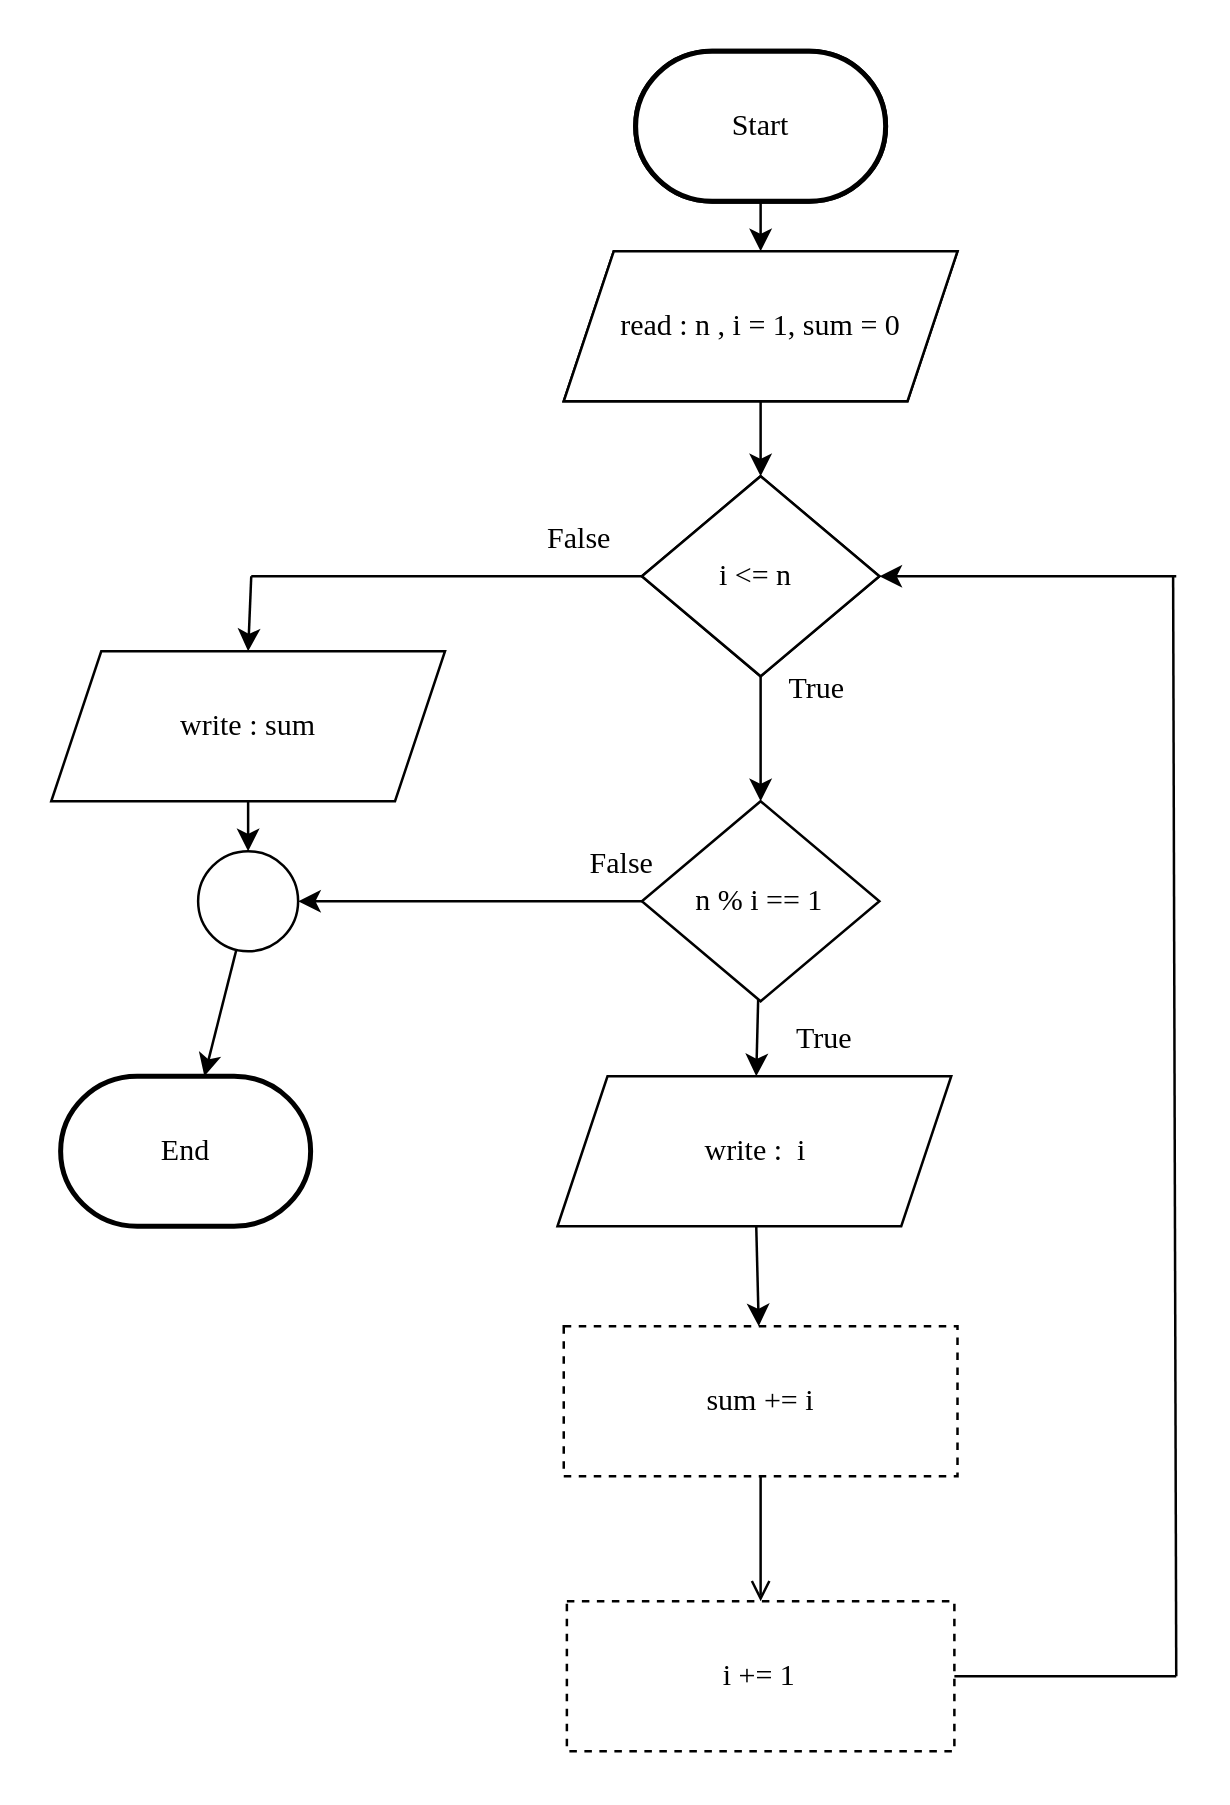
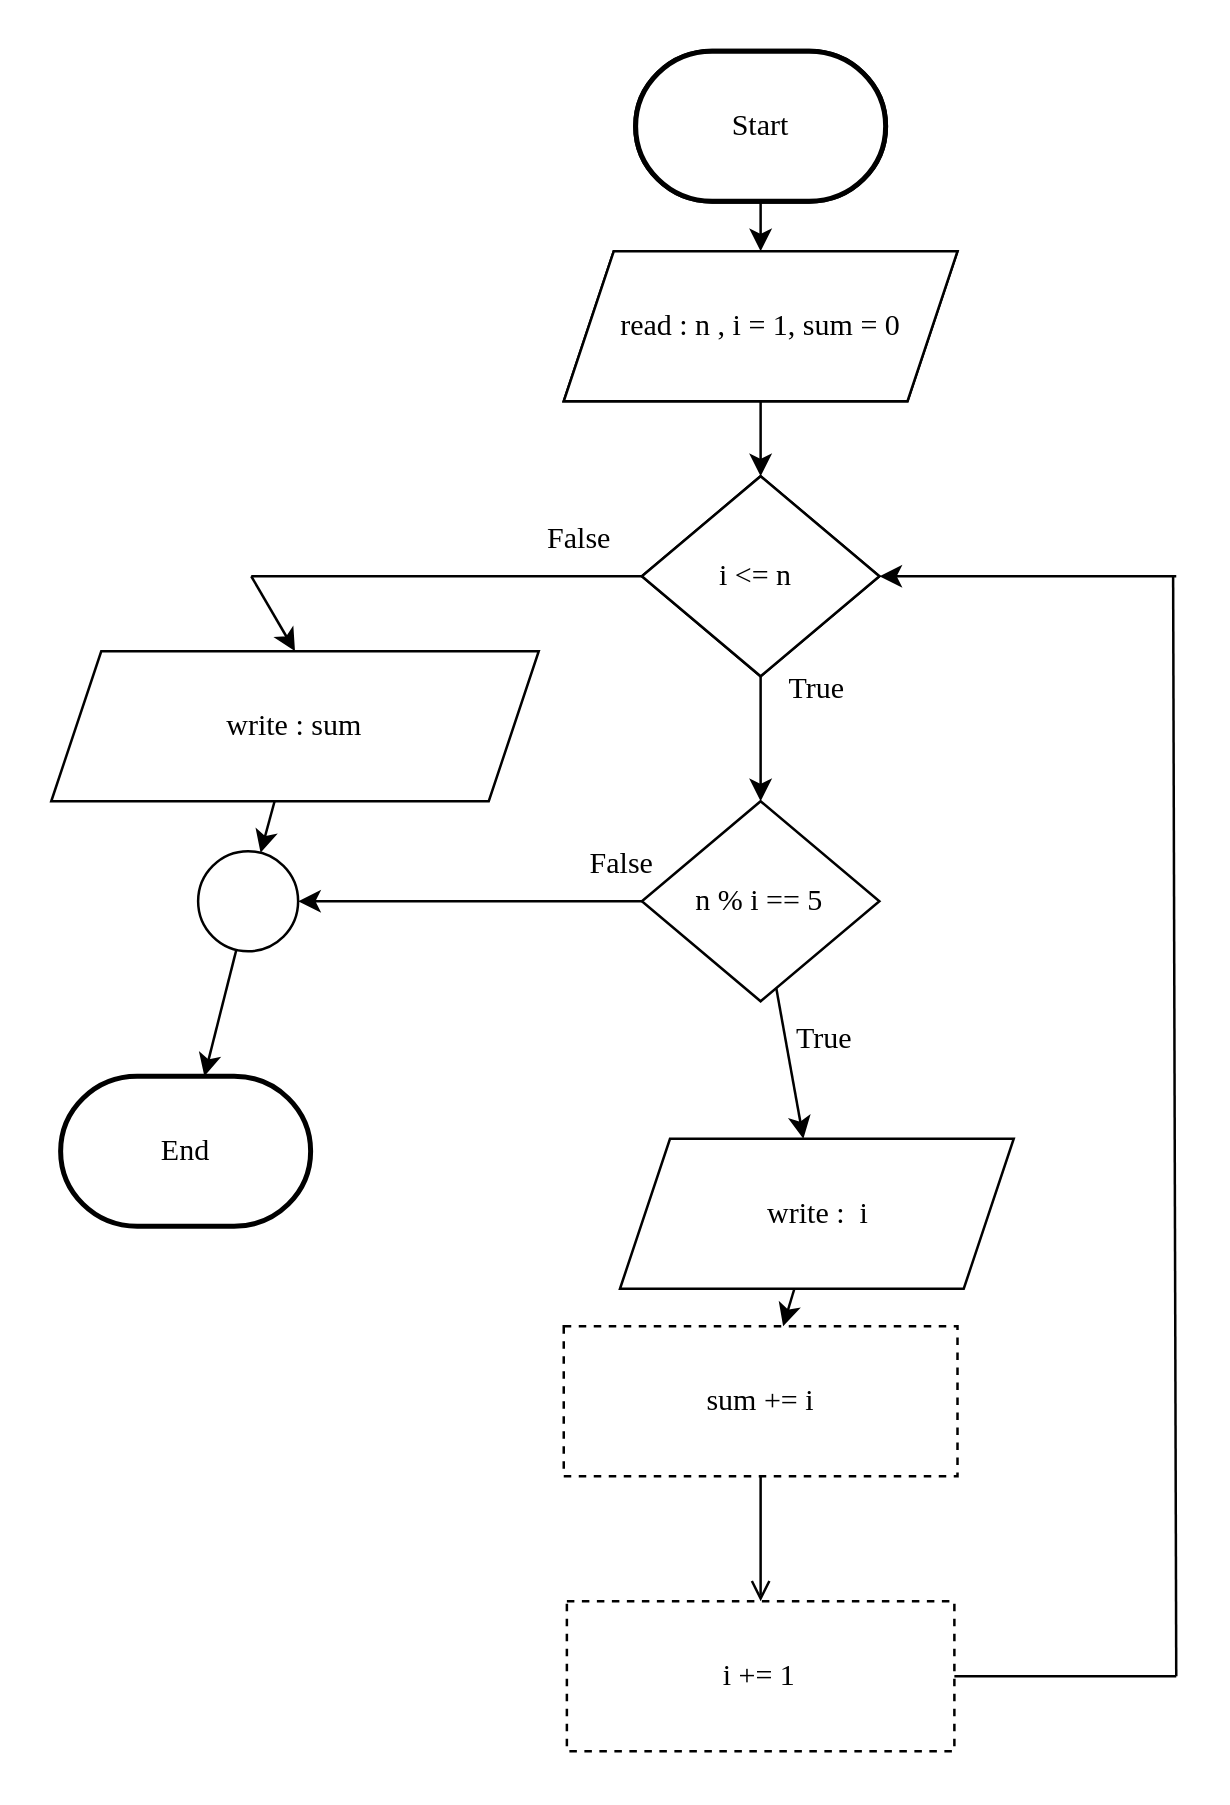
node "write : sum": size 394x150 -> 488x150
node "n % i == 1": label "n % i == 1" -> "n % i == 5"
node "write : i": moved (754, 1151) -> (817, 1214)
